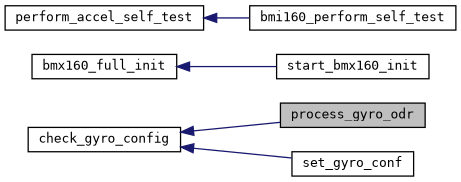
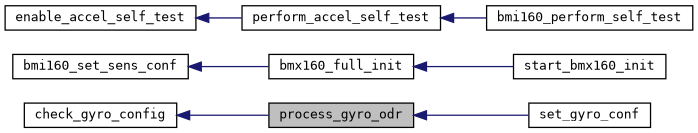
node "enable_accel_self_test": added
node "bmi160_set_sens_conf": added
edge "set_gyro_conf" -> "check_gyro_config": now "set_gyro_conf" -> "process_gyro_odr"
